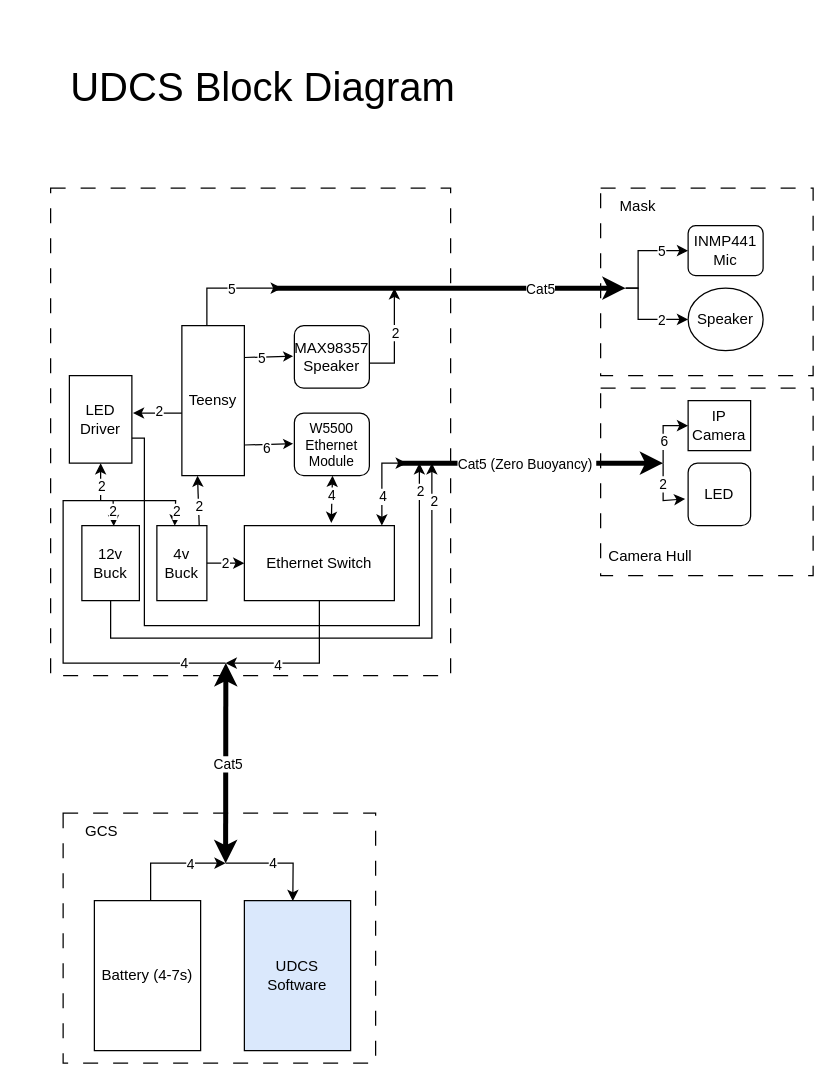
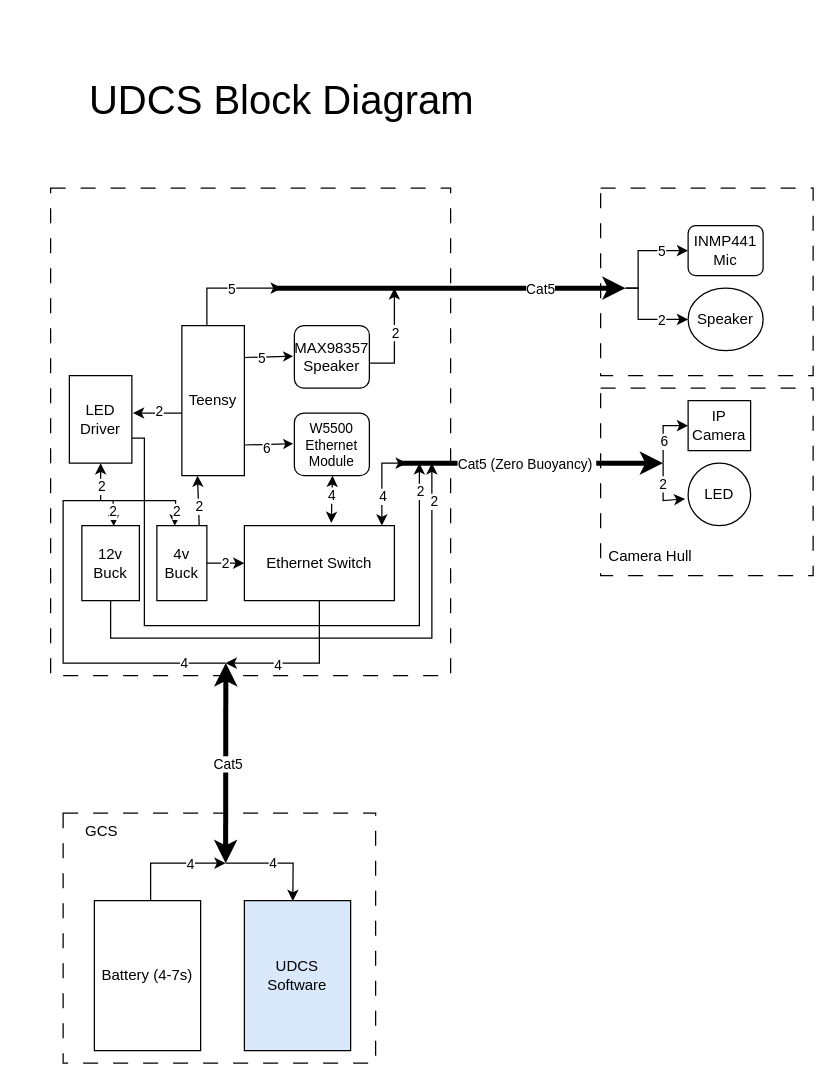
node "UDCS Block Diagram": moved (263, 88) -> (282, 101)
node "Mask": removed
node "LED": shape rounded rectangle -> ellipse
